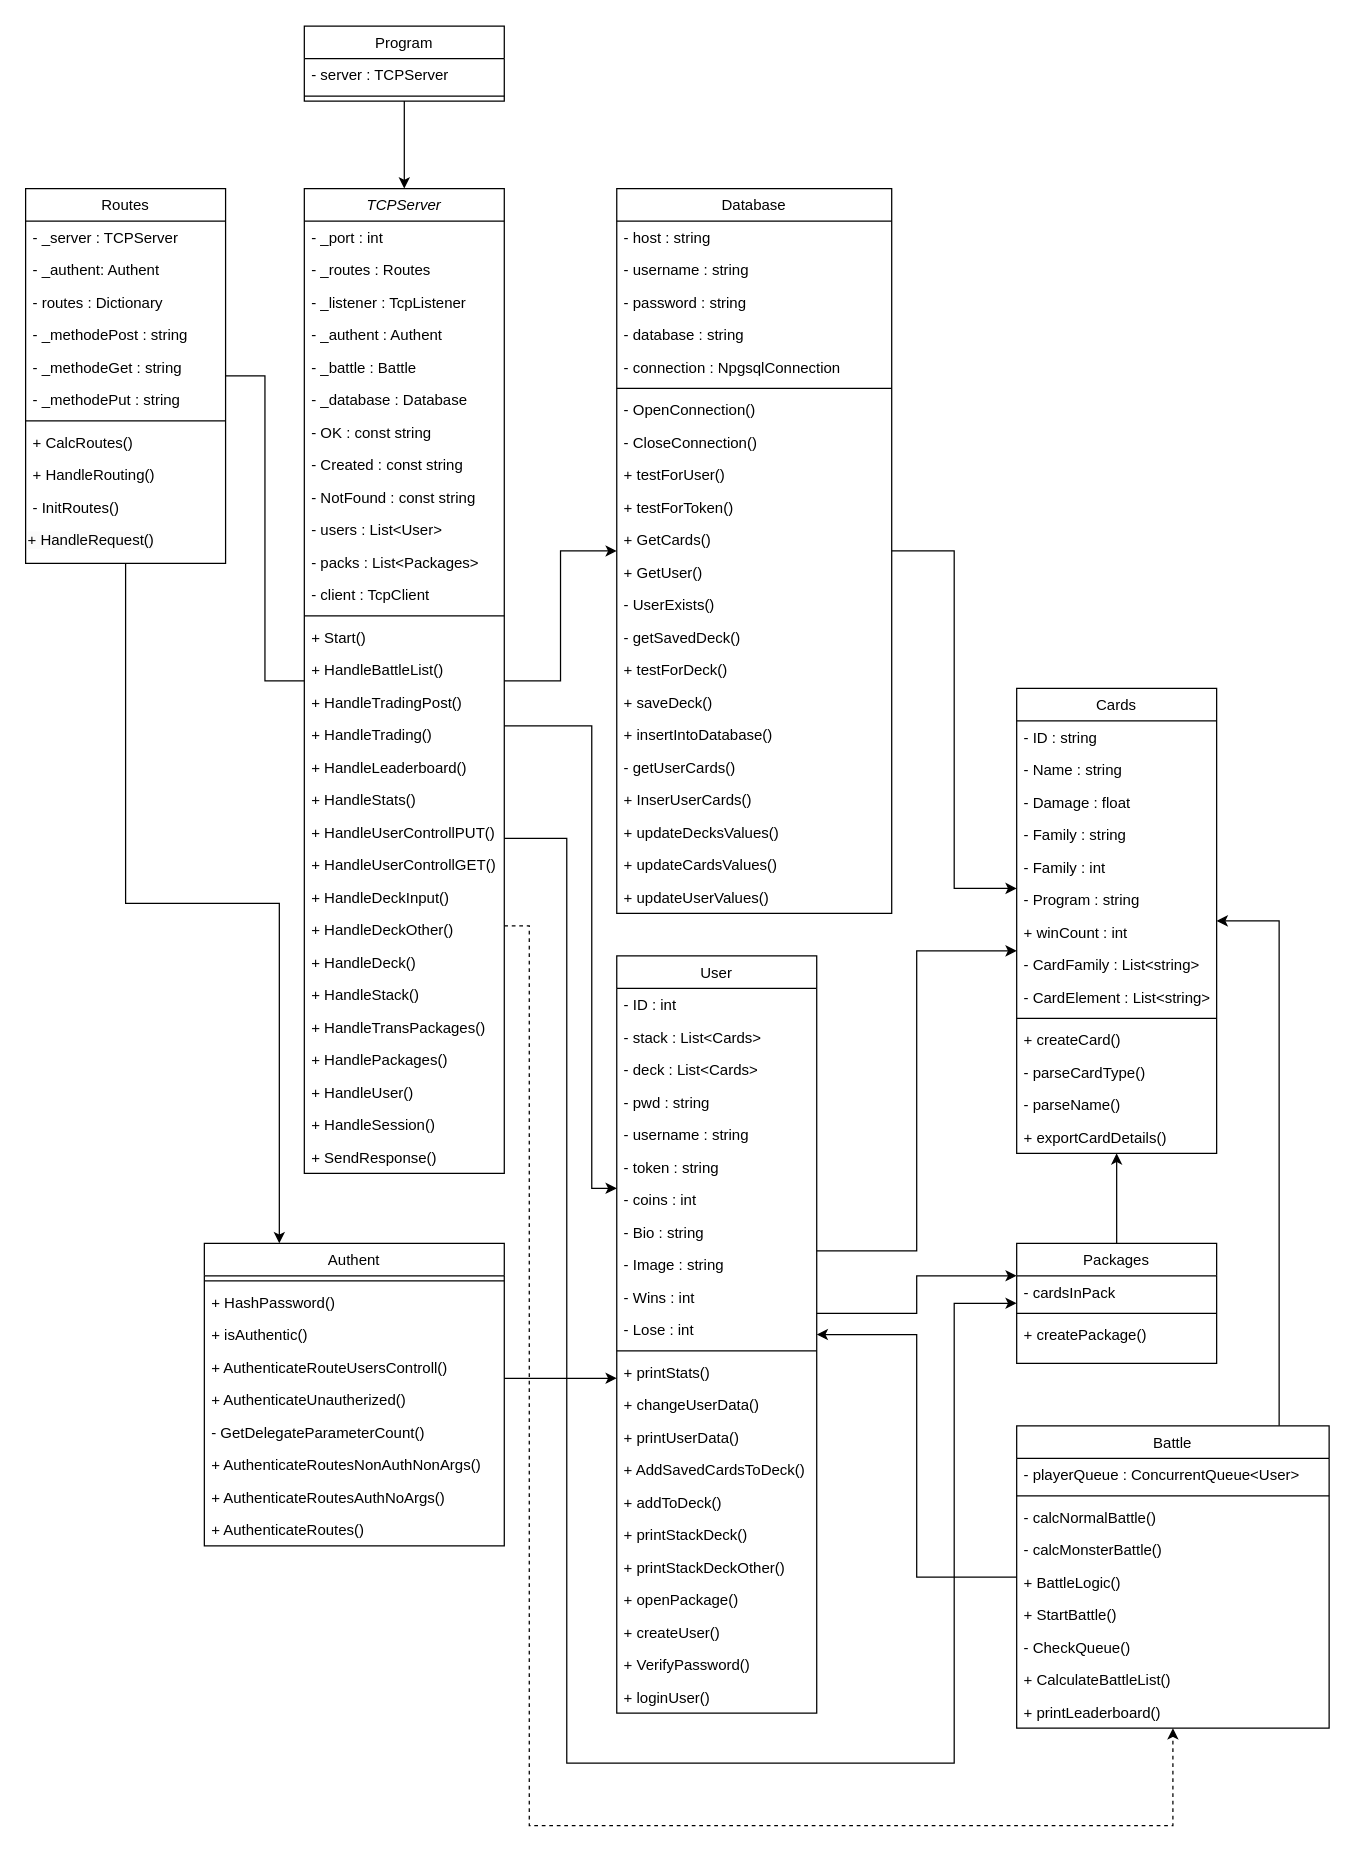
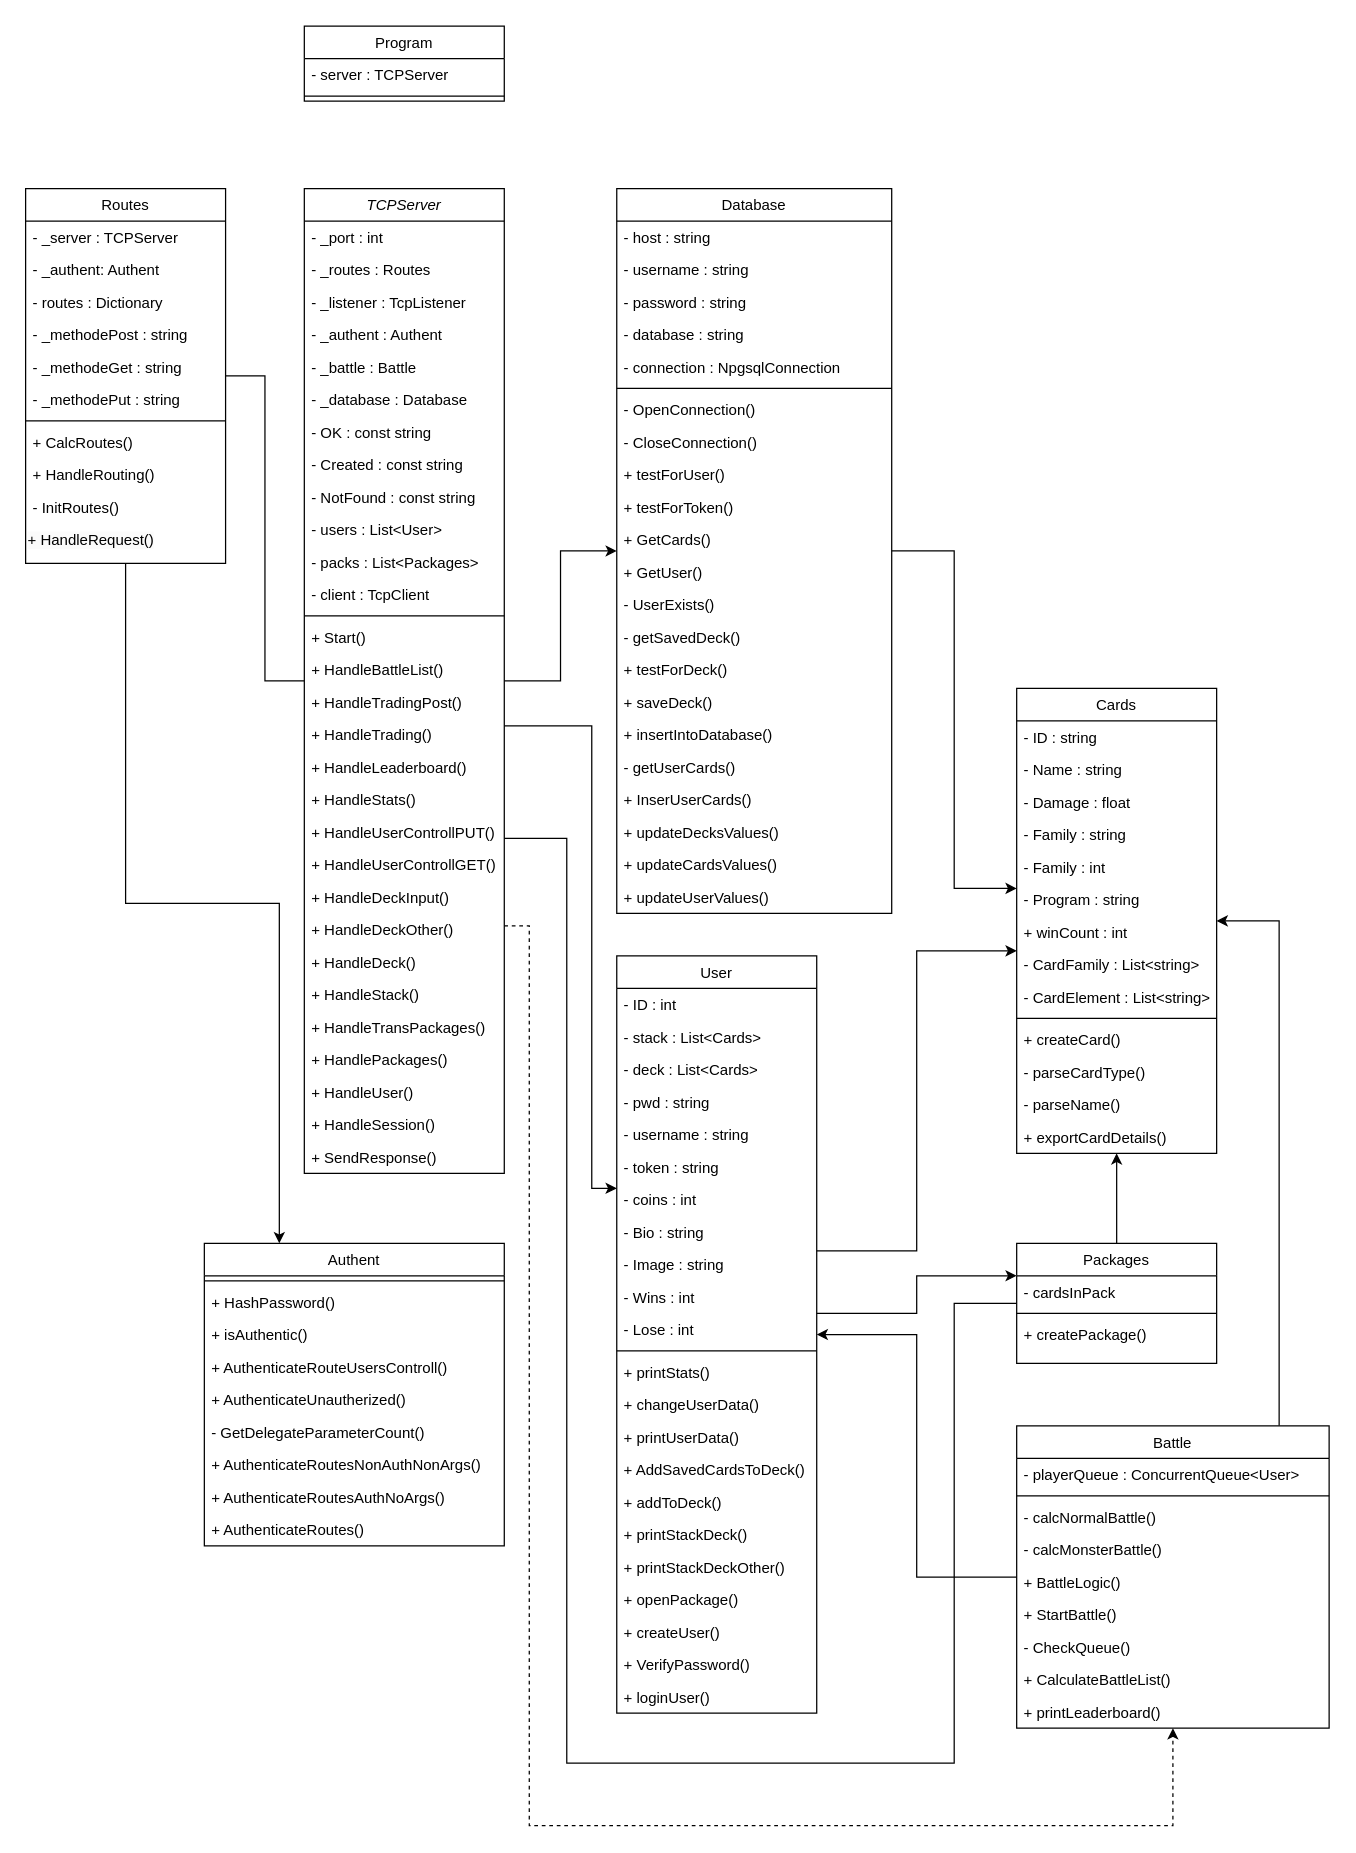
edge "Program" -> "TCPServer": removed
edge "TCPServer" -> "Packages": arrowhead classic -> none
edge "Authent" -> "User": removed
